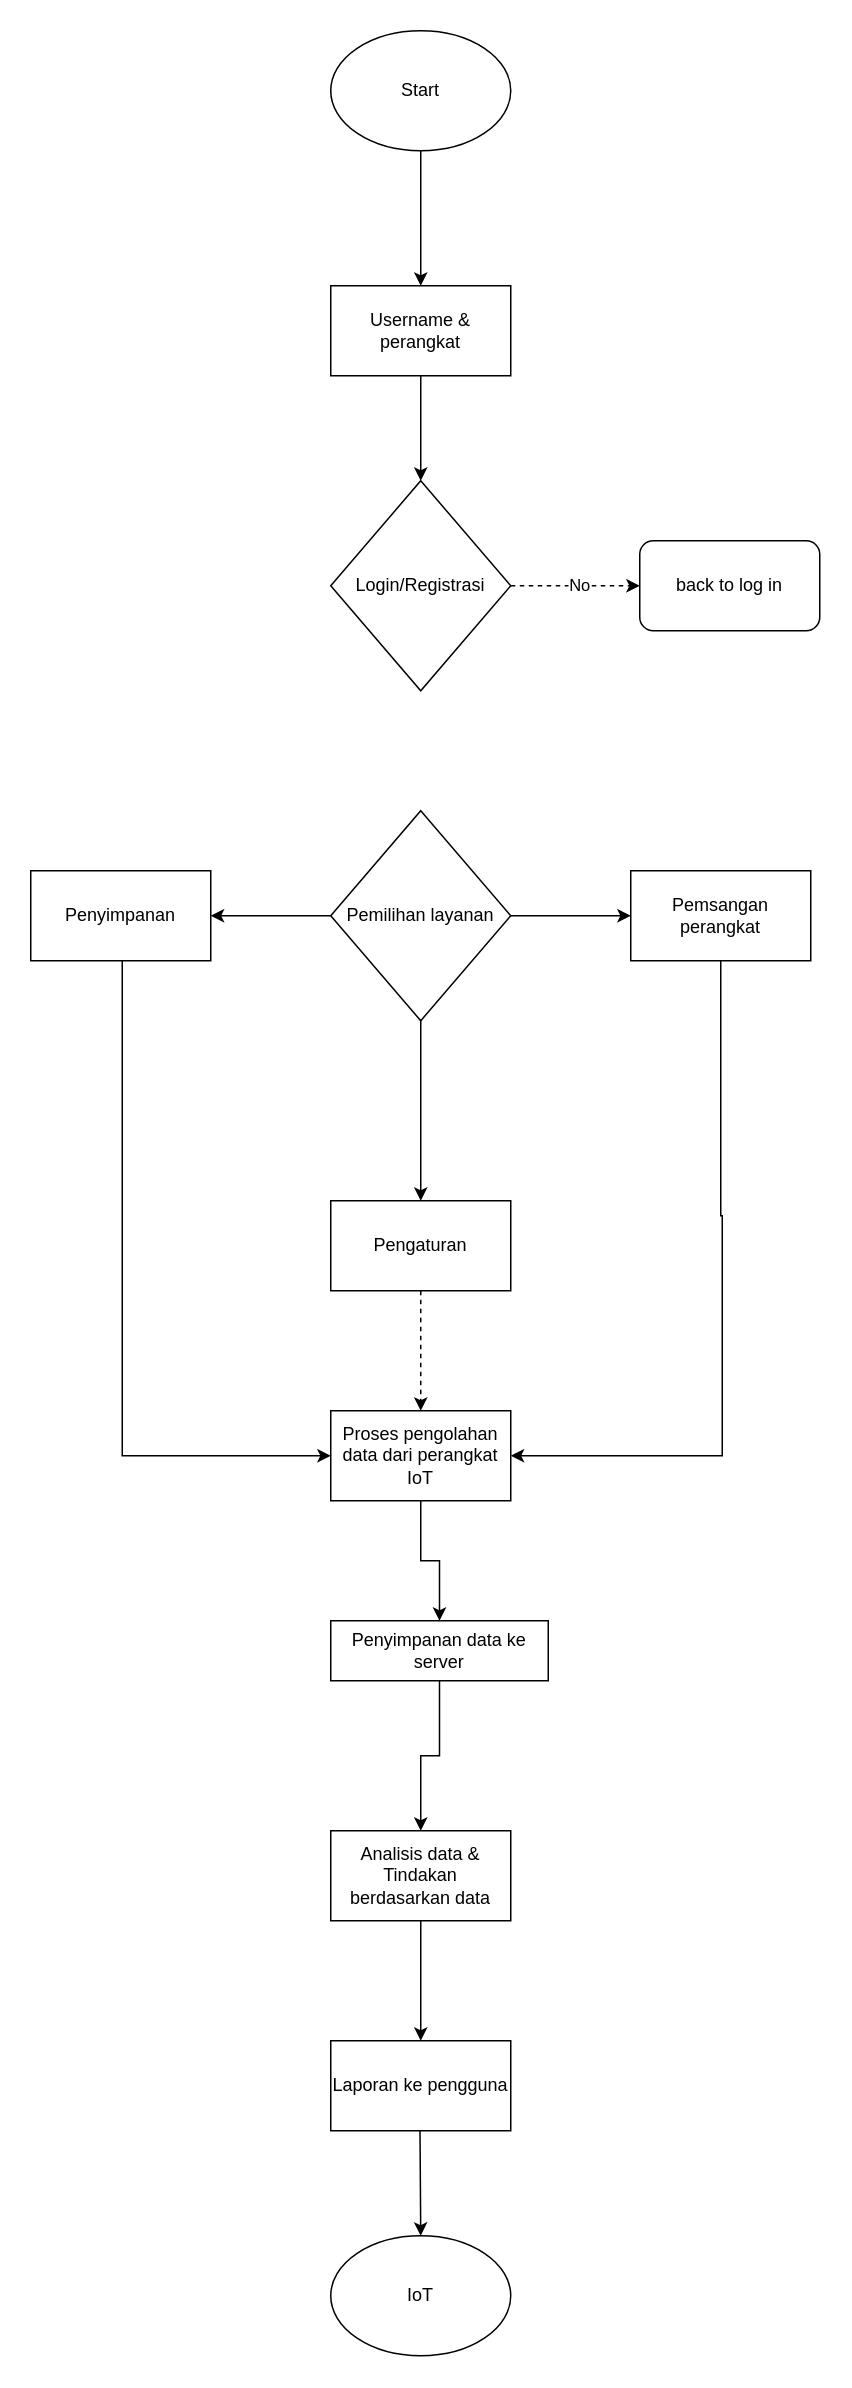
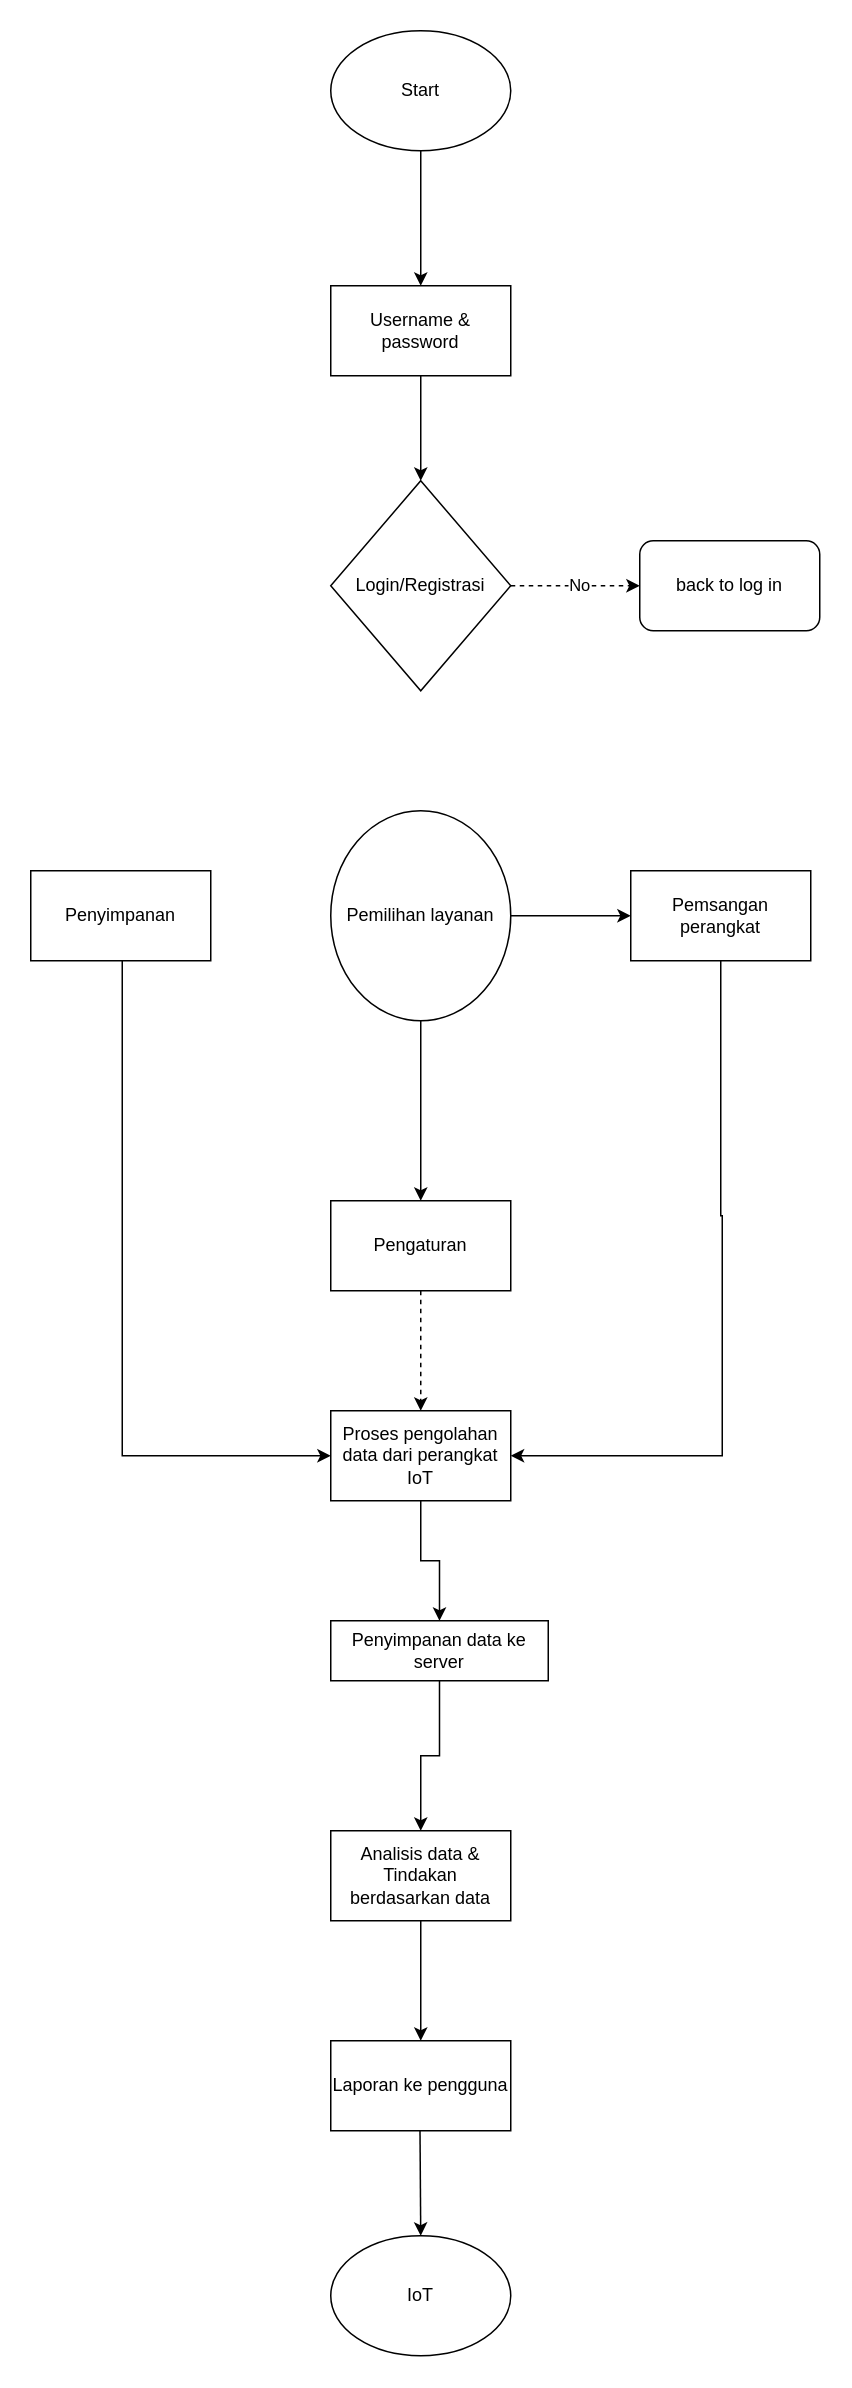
node "Username & perangkat": label "Username & perangkat" -> "Username & password"
edge "Pemilihan layanan" -> "Penyimpanan": removed
node "Pemilihan layanan": shape diamond -> ellipse
